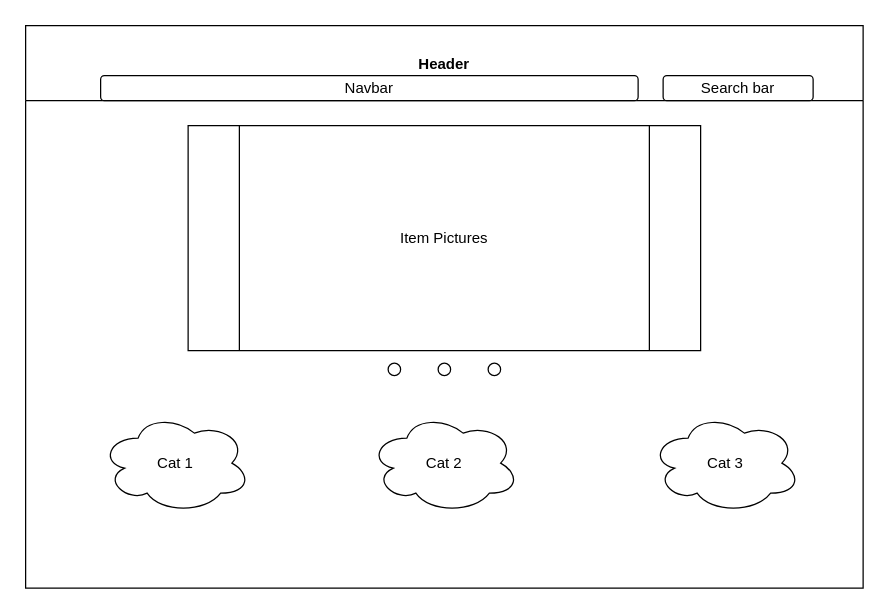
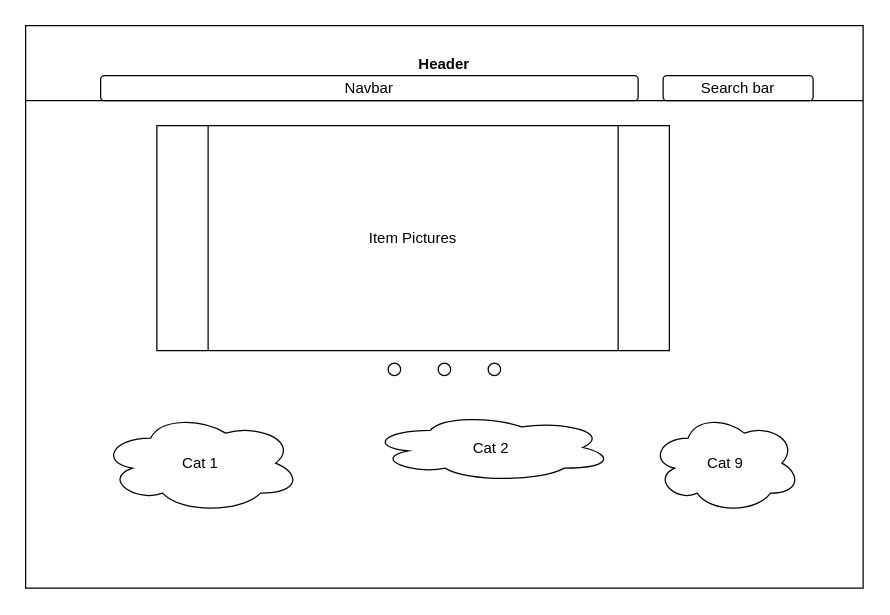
node "Item Pictures": moved (444, 238) -> (413, 238)
node "Cat 1": size 150x100 -> 200x100
node "Cat 2": size 150x100 -> 244x69
node "Cat 3": label "Cat 3" -> "Cat 9"
